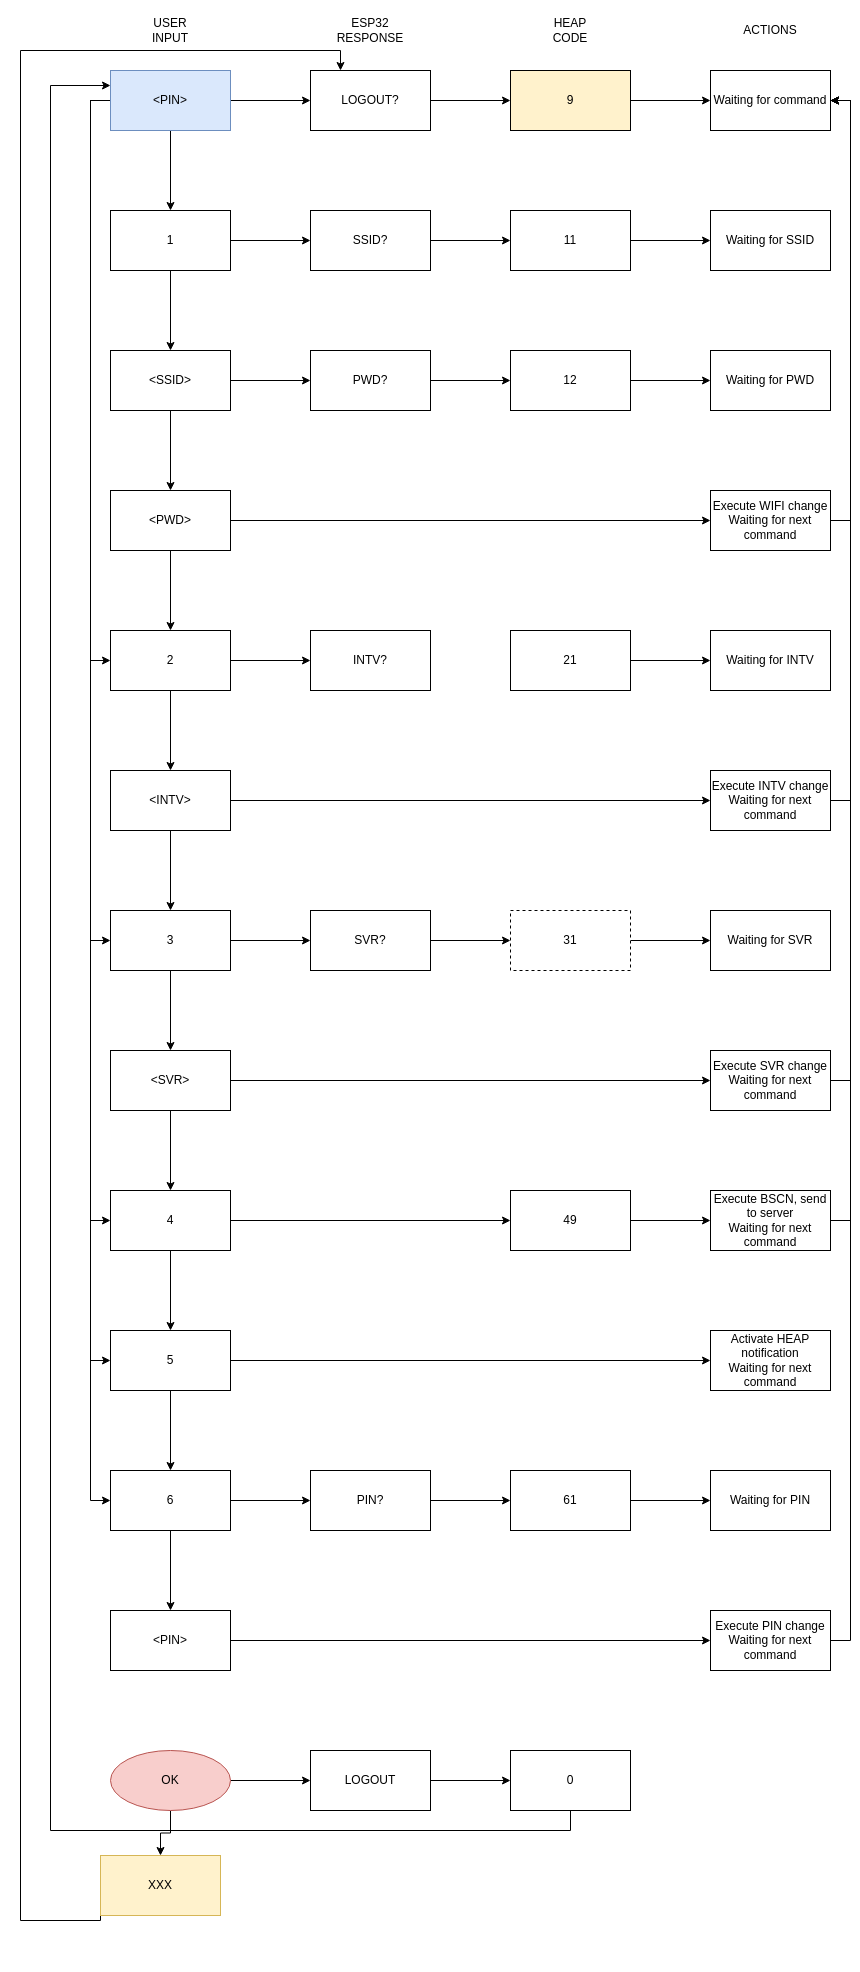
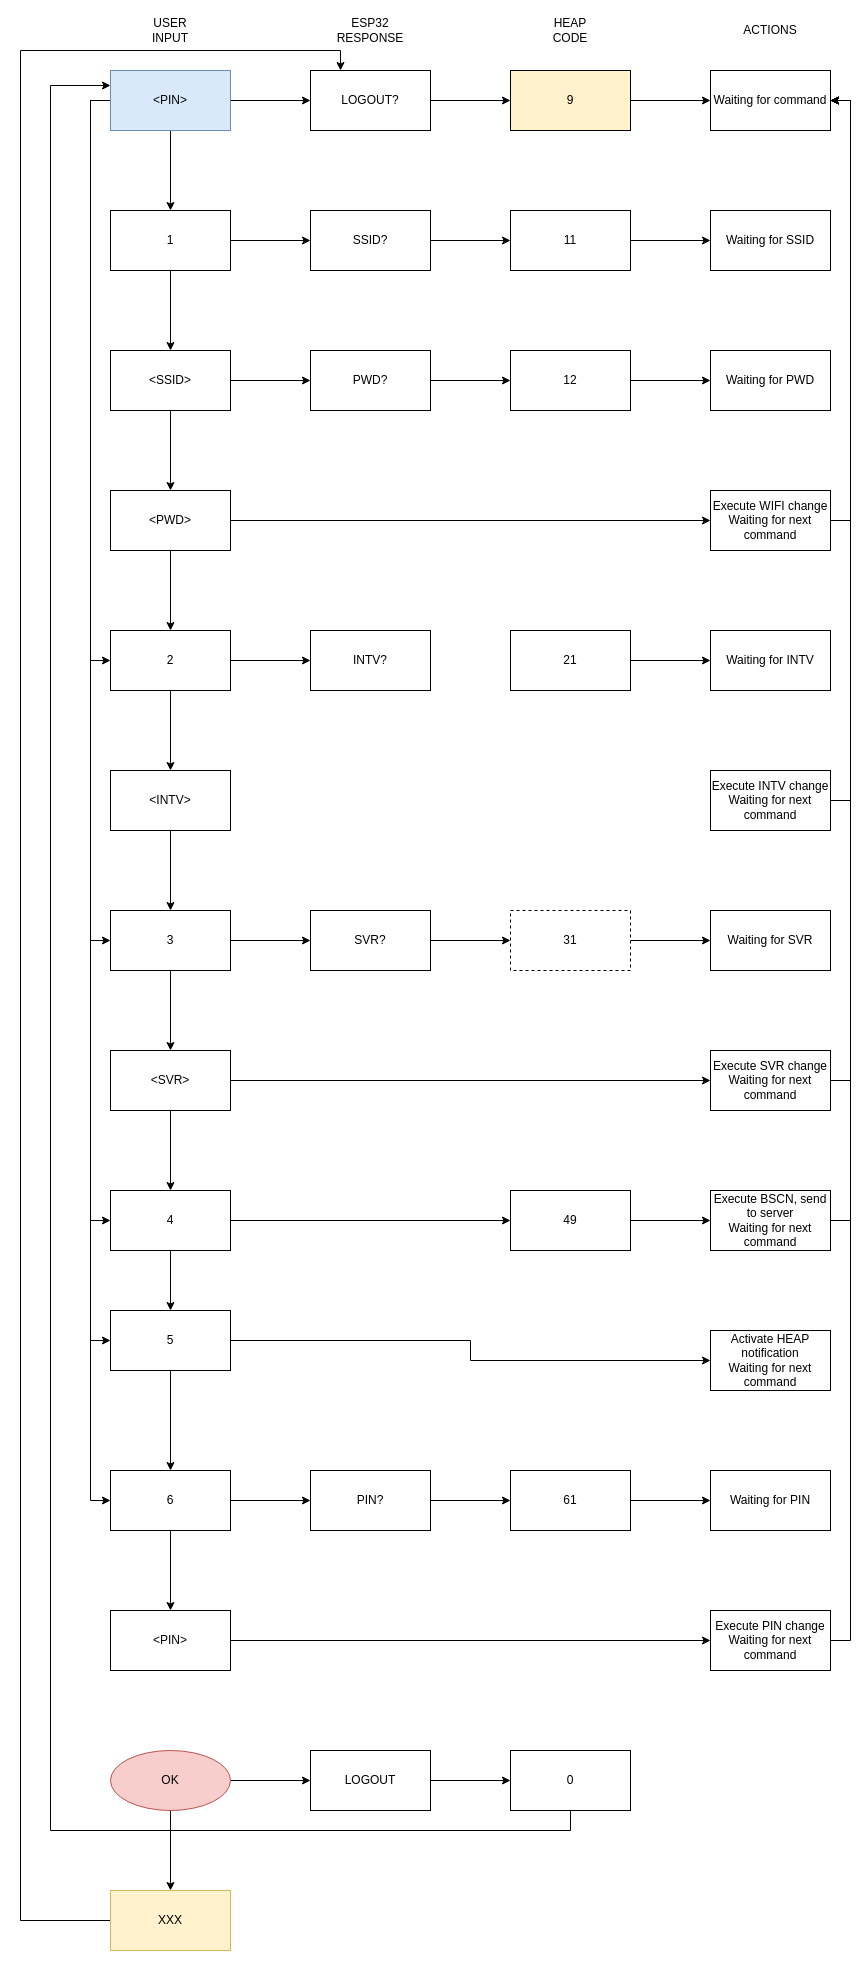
edge "<INTV>" -> "Execute INTV change Waiting for next command": removed
node "5": moved (171, 1361) -> (171, 1341)
node "XXX": moved (161, 1886) -> (171, 1921)
